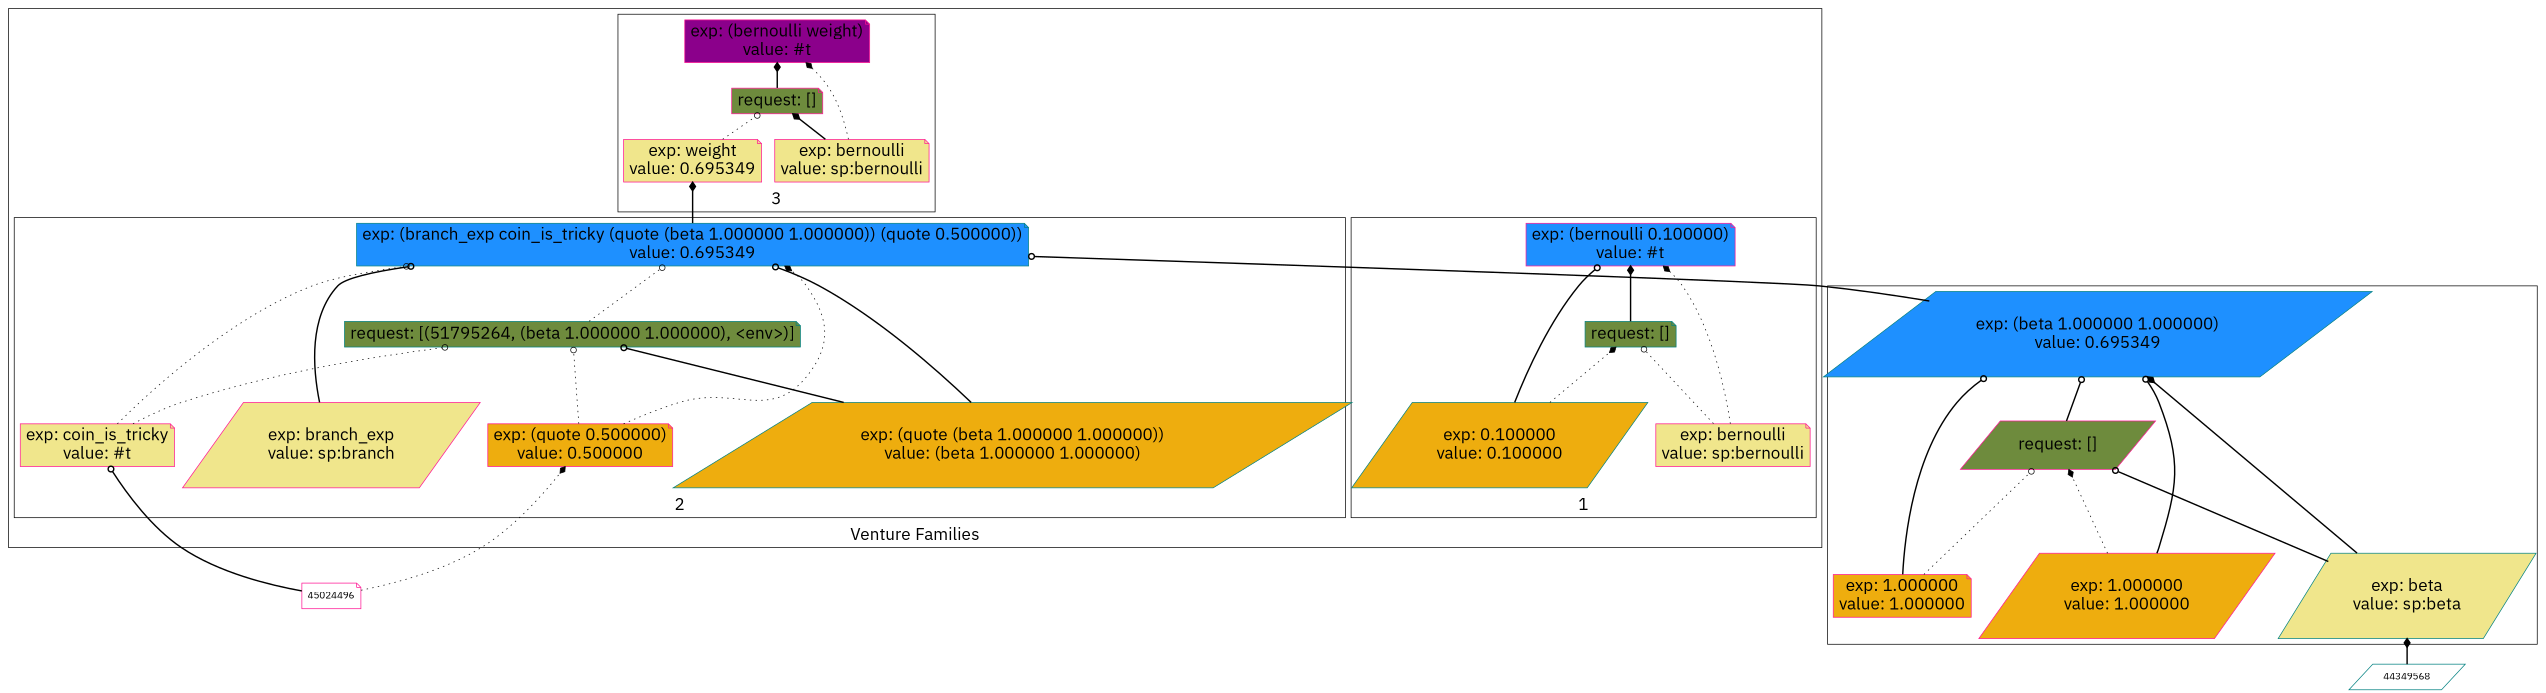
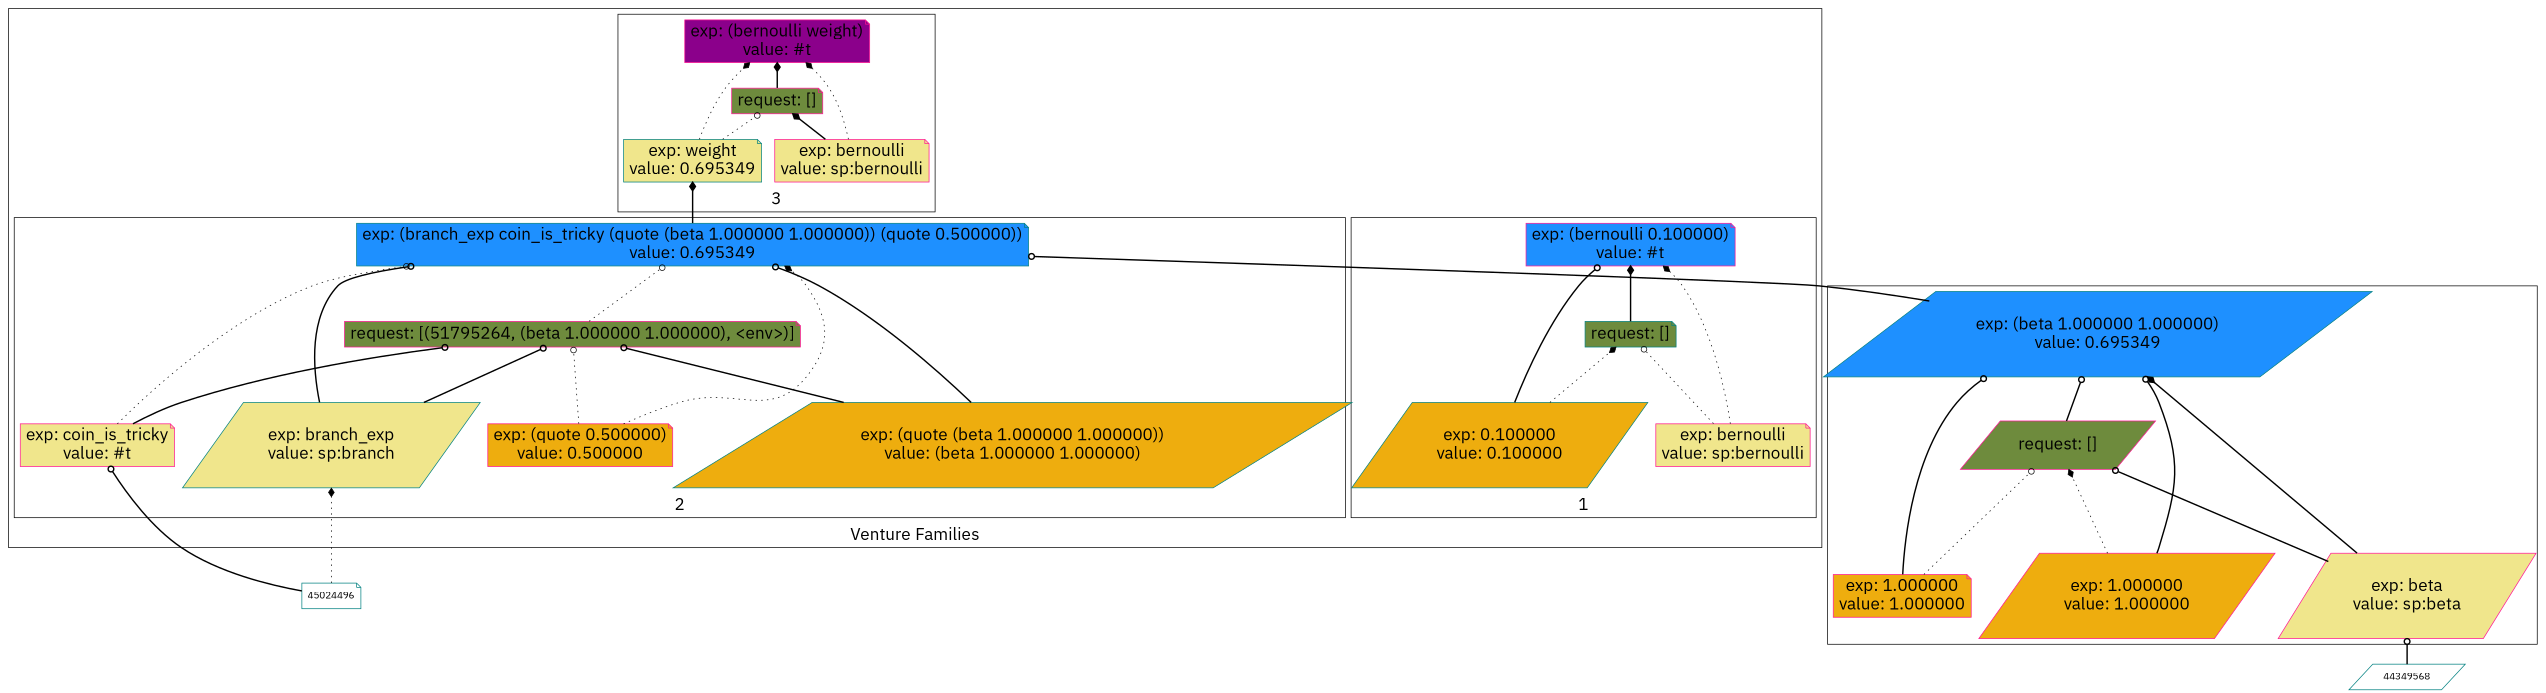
edge "exp: weight value: 0.695349" -> "exp: (bernoulli weight) value: #t": added
node "exp: weight value: 0.695349": color deeppink -> teal
node "request: [(51795264, (beta 1.000000 1.000000), <env>)]": color teal -> deeppink
edge "exp: coin_is_tricky value: #t" -> "request: [(51795264, (beta 1.000000 1.000000), <env>)]": style dotted -> bold
edge "exp: branch_exp value: sp:branch" -> "request: [(51795264, (beta 1.000000 1.000000), <env>)]": added
node "exp: branch_exp value: sp:branch": color deeppink -> teal
edge "45024496" -> "exp: (quote 0.500000) value: 0.500000": now "45024496" -> "exp: branch_exp value: sp:branch"
node "45024496": color deeppink -> teal
node "exp: beta value: sp:beta": color teal -> deeppink
edge "44349568" -> "exp: beta value: sp:beta": arrowhead diamond -> odot
